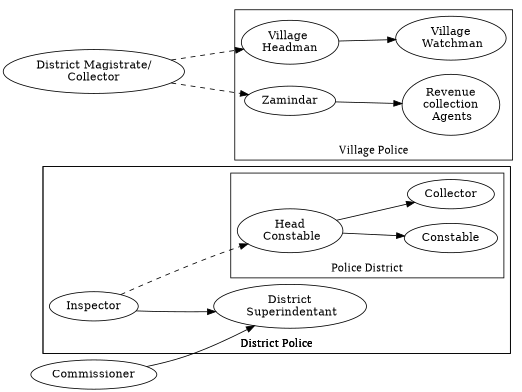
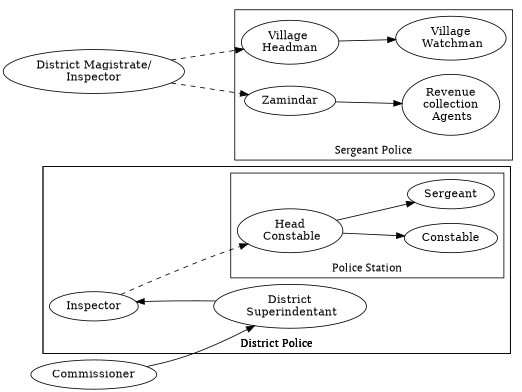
node "District Magistrate/ Collector": label "District Magistrate/ Collector" -> "District Magistrate/ Inspector"
cluster "Village Police": label "Village Police" -> "Sergeant Police"
node "Collector": label "Collector" -> "Sergeant"
cluster "Police District": label "Police District" -> "Police Station"
edge "Inspector" -> "District Superindentant": reversed
